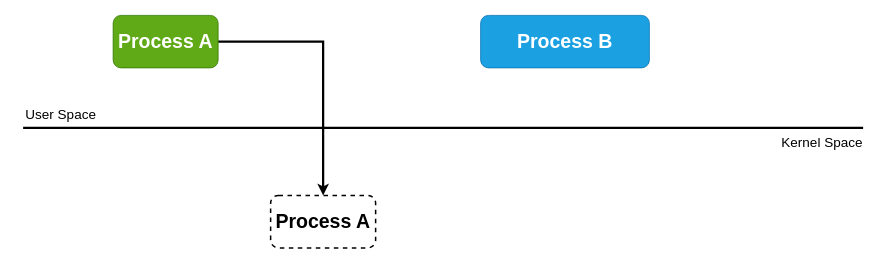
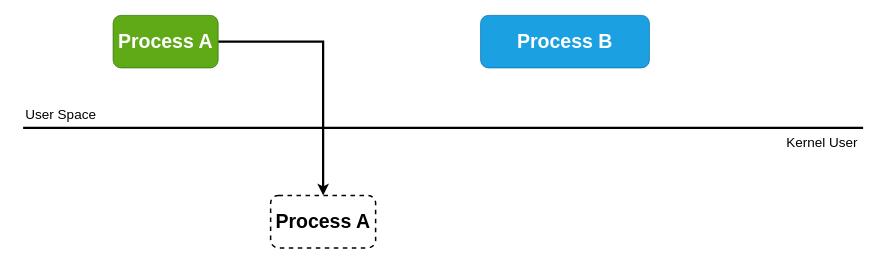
node "Kernel Space": label "Kernel Space" -> "Kernel User"
